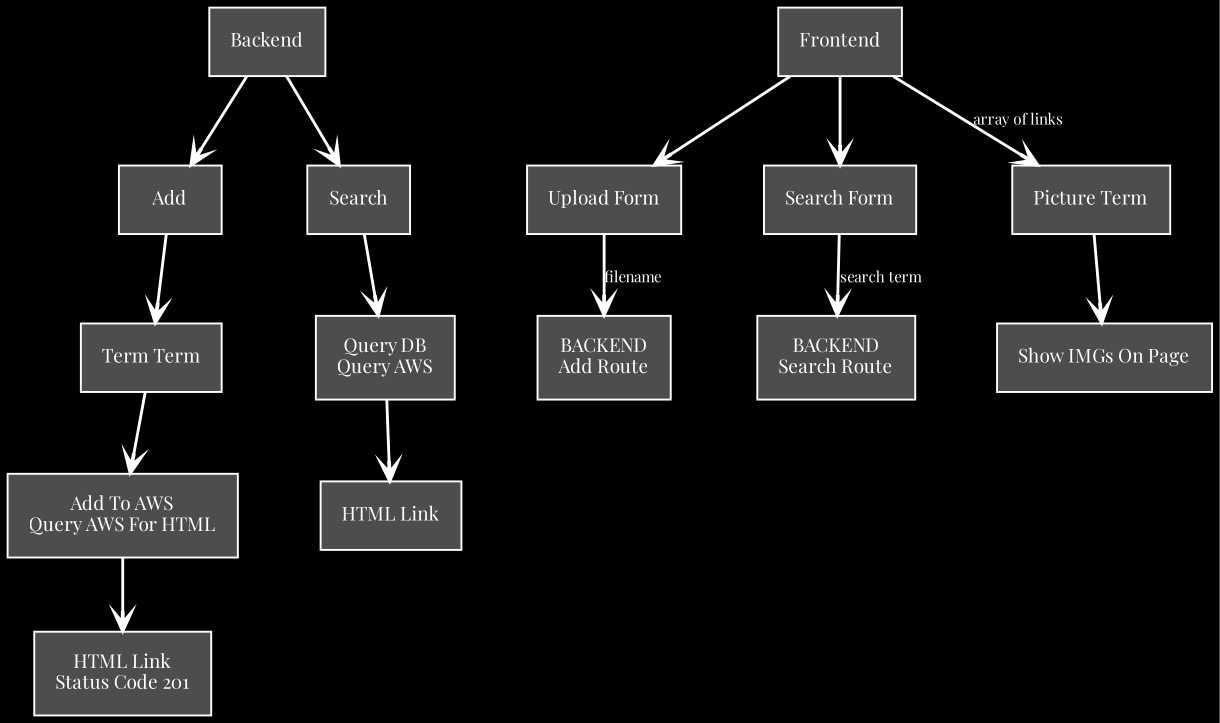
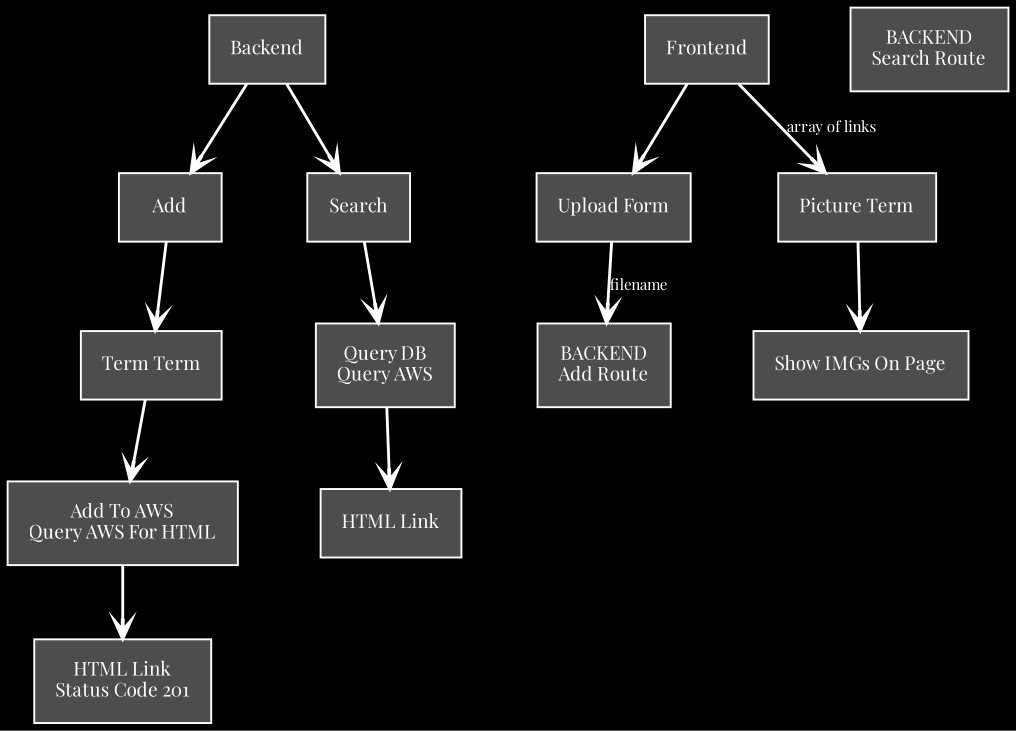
node "Search Form": removed
